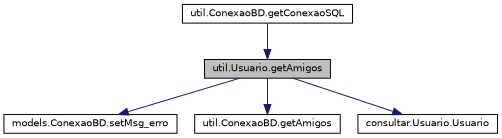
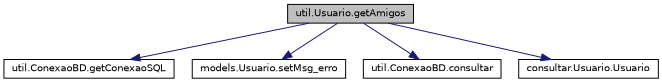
edge "util.ConexaoBD.getConexaoSQL" -> "util.Usuario.getAmigos": reversed
node "models.ConexaoBD.setMsg_erro": label "models.ConexaoBD.setMsg_erro" -> "models.Usuario.setMsg_erro"
node "util.ConexaoBD.getAmigos": label "util.ConexaoBD.getAmigos" -> "util.ConexaoBD.consultar"
